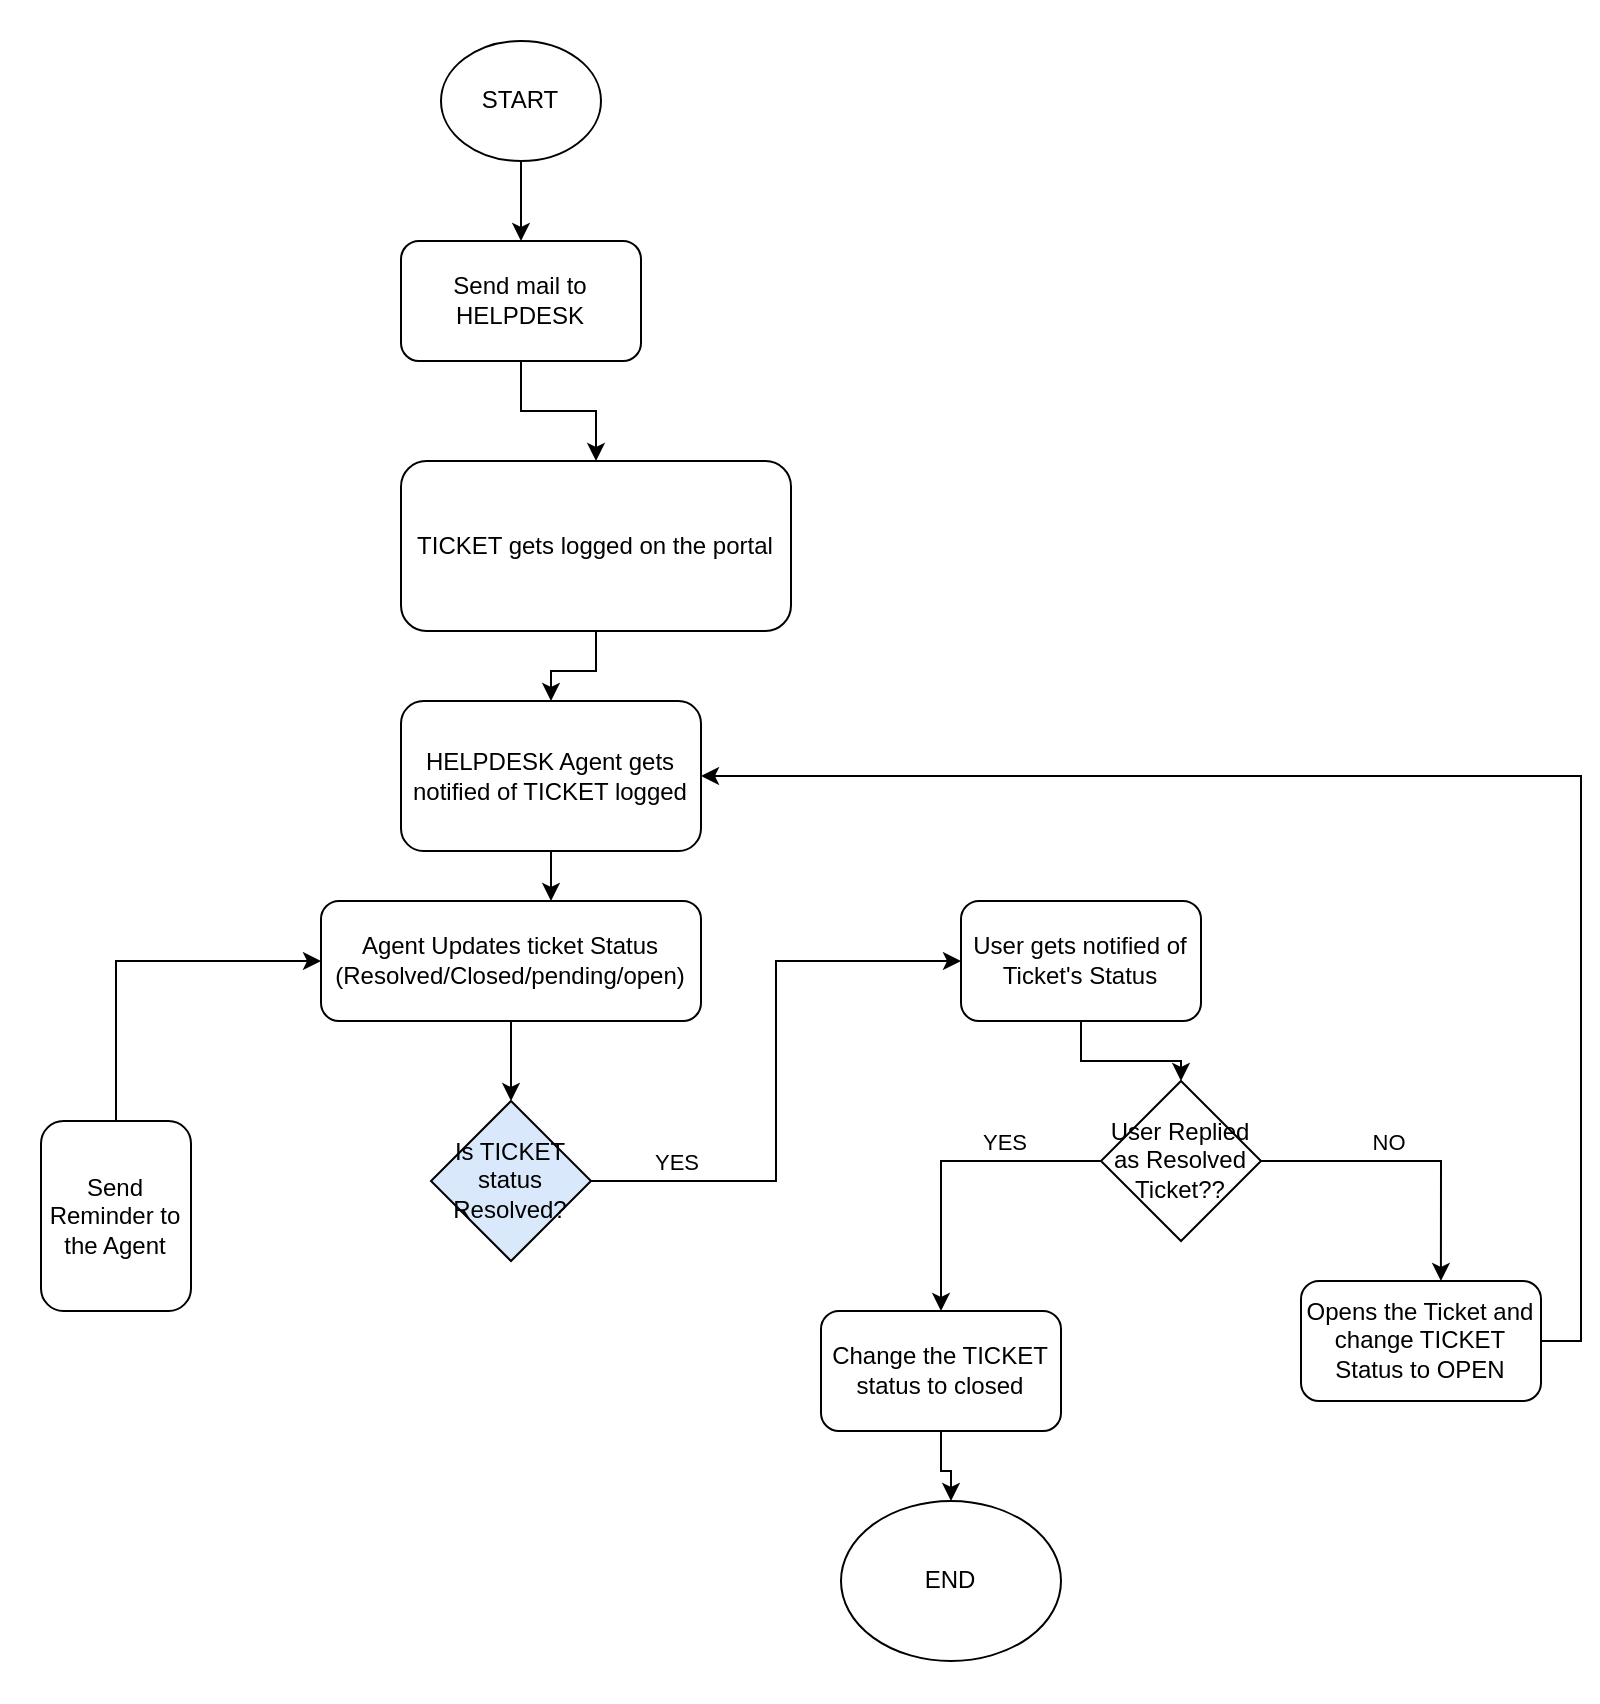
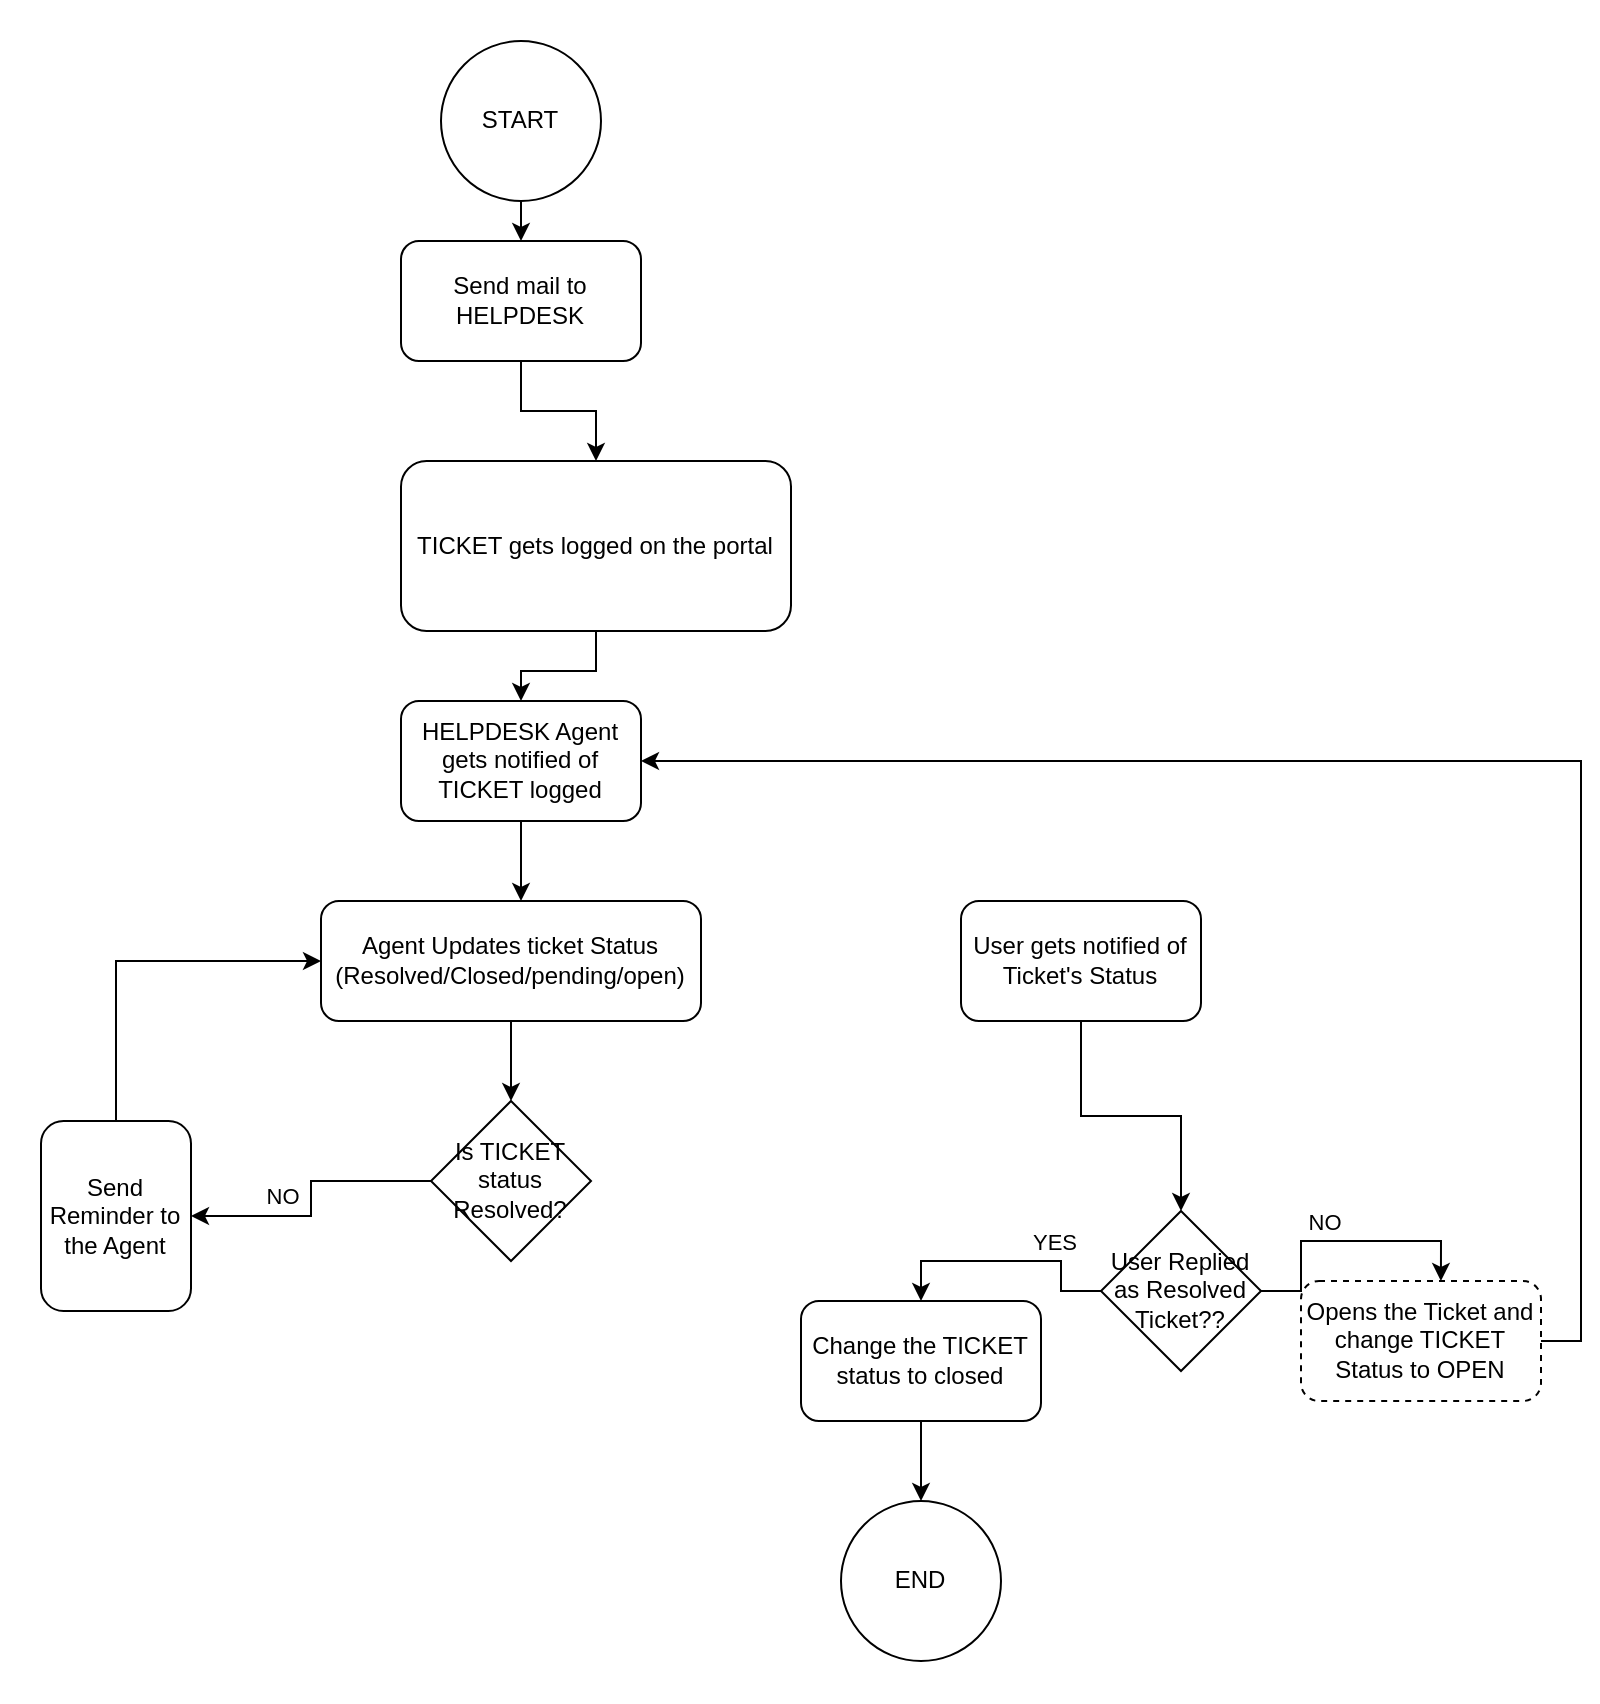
node "START": size 160x120 -> 160x160
node "HELPDESK Agent gets notified of TICKET logged": size 300x150 -> 240x120
edge "Is TICKET status Resolved?" -> "User gets notified of Ticket's Status": removed, label "YES"
node "User Replied as Resolved Ticket??": moved (1181, 1161) -> (1181, 1291)
node "Is TICKET status Resolved?": fillcolor #dae8fc -> #ffffff
edge "Is TICKET status Resolved?" -> "Send Reminder to the Agent": added, label "NO"
node "Opens the Ticket and change TICKET Status to OPEN": style solid -> dashed
node "Change the TICKET status to closed": moved (941, 1371) -> (921, 1361)
node "END": size 220x160 -> 160x160
